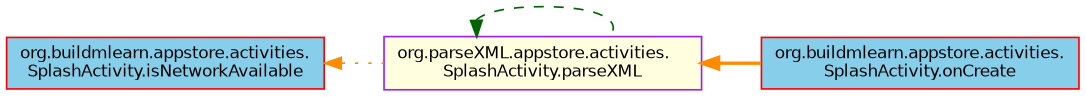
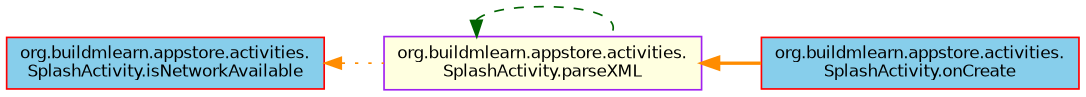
node "org.parseXML.appstore.activities. SplashActivity.parseXML": label "org.parseXML.appstore.activities. SplashActivity.parseXML" -> "org.buildmlearn.appstore.activities. SplashActivity.parseXML"
